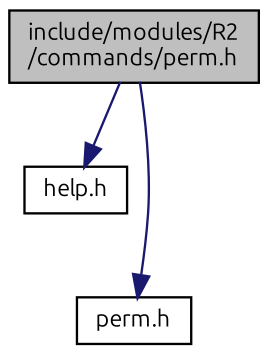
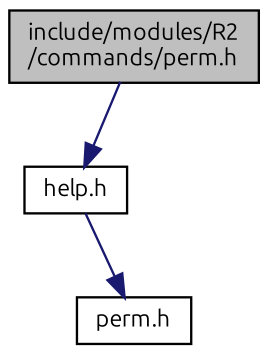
edge "include/modules/R2 /commands/perm.h" -> "perm.h": now "help.h" -> "perm.h"
